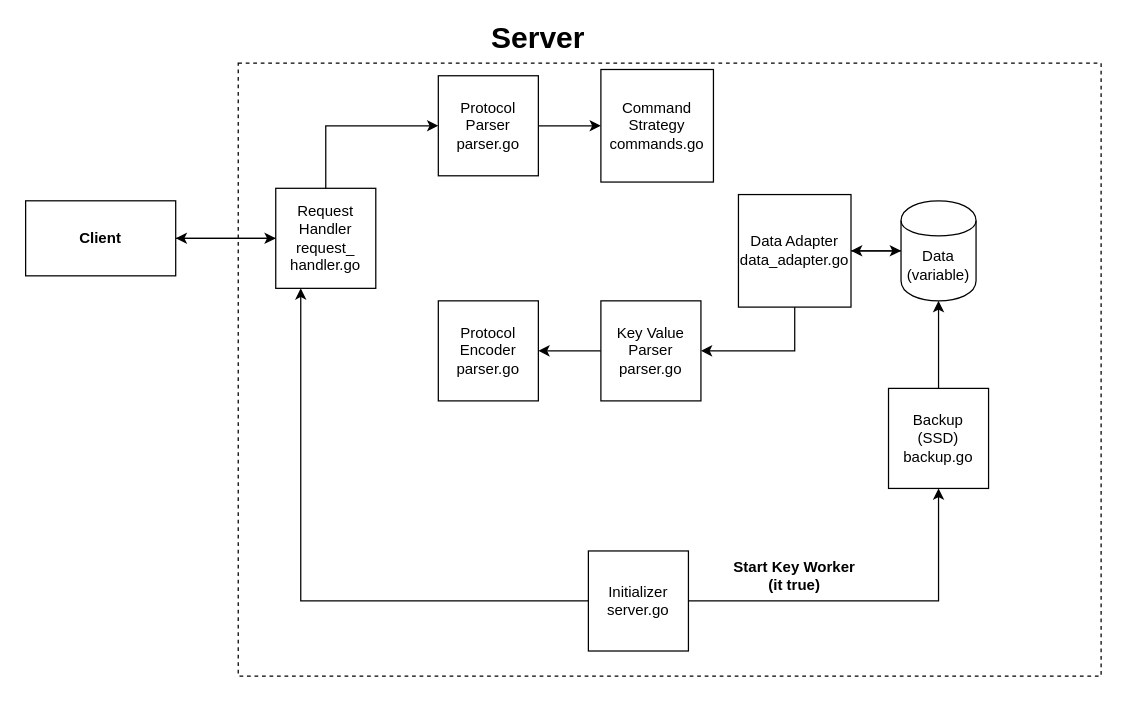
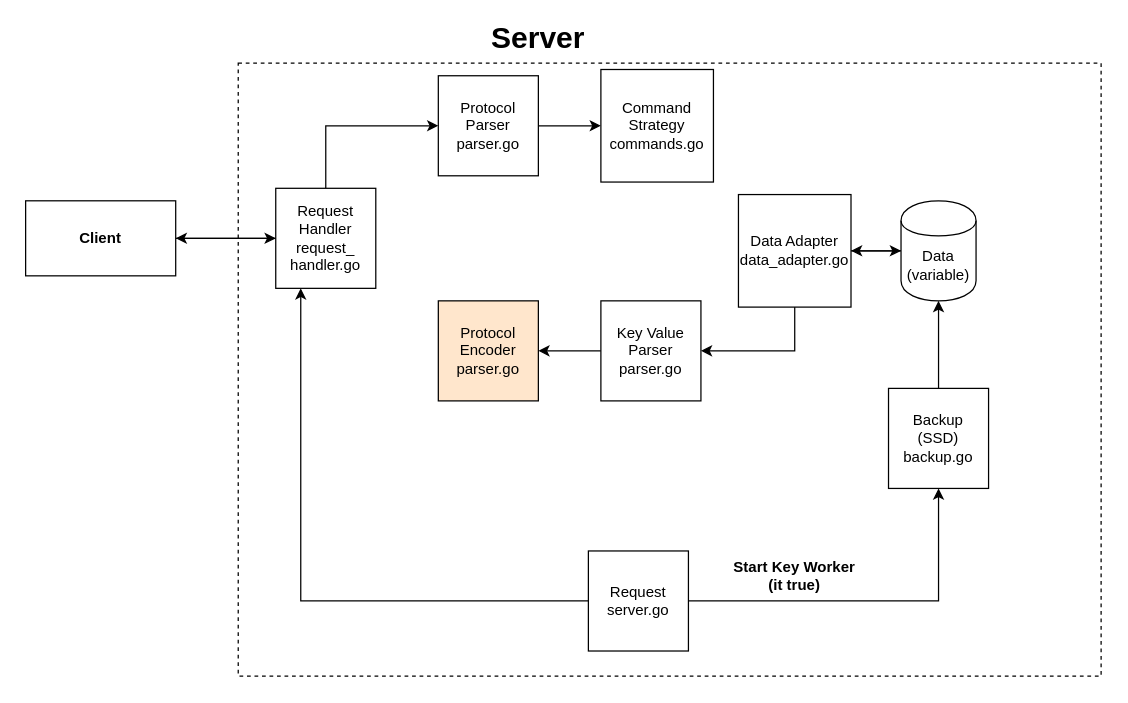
node "Protocol Encoder parser.go": fillcolor #ffffff -> #ffe6cc
node "Initializer server.go": label "Initializer server.go" -> "Request server.go"
